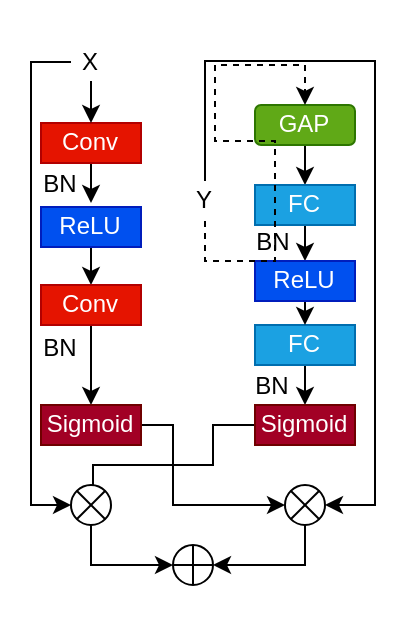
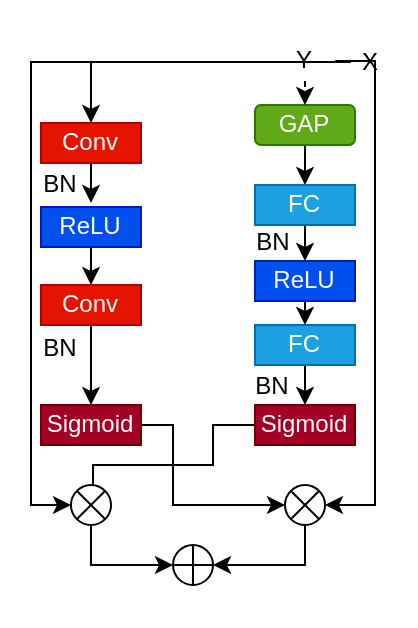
node "X": moved (91, 62) -> (371, 62)
node "Y": moved (205, 201) -> (305, 61)
